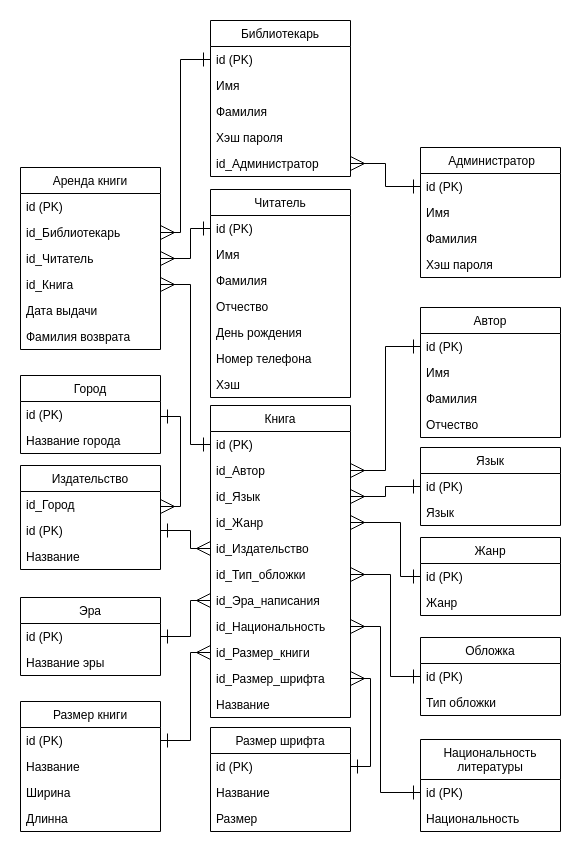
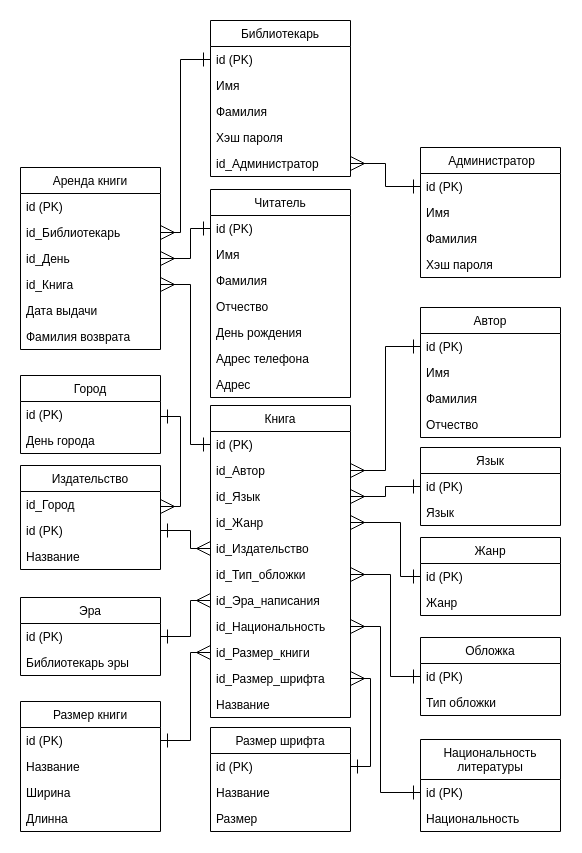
node "id_Читатель": label "id_Читатель" -> "id_День"
node "Номер телефона": label "Номер телефона" -> "Адрес телефона"
node "Хэш": label "Хэш" -> "Адрес"
node "Название города": label "Название города" -> "День города"
node "Название эры": label "Название эры" -> "Библиотекарь эры"
